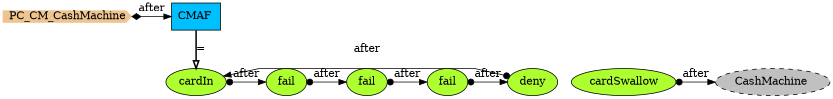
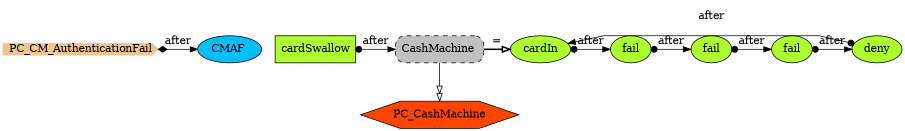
node "PC_CM_CashMachine": label "PC_CM_CashMachine" -> "PC_CM_AuthenticationFail"
node "CMAF": shape box -> ellipse
edge "CMAF" -> "cardIn": now "CashMachine" -> "cardIn"
node "cardSwallow": shape ellipse -> box
node "CashMachine": shape ellipse -> box
node "PC_CashMachine": added
